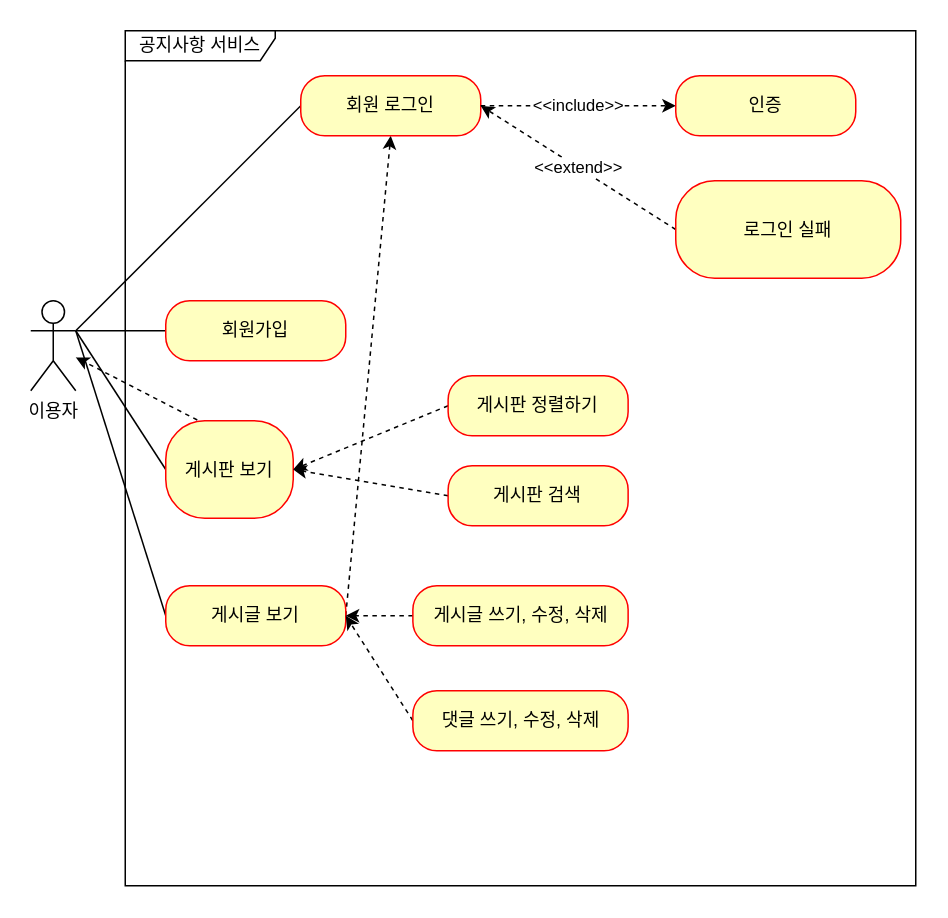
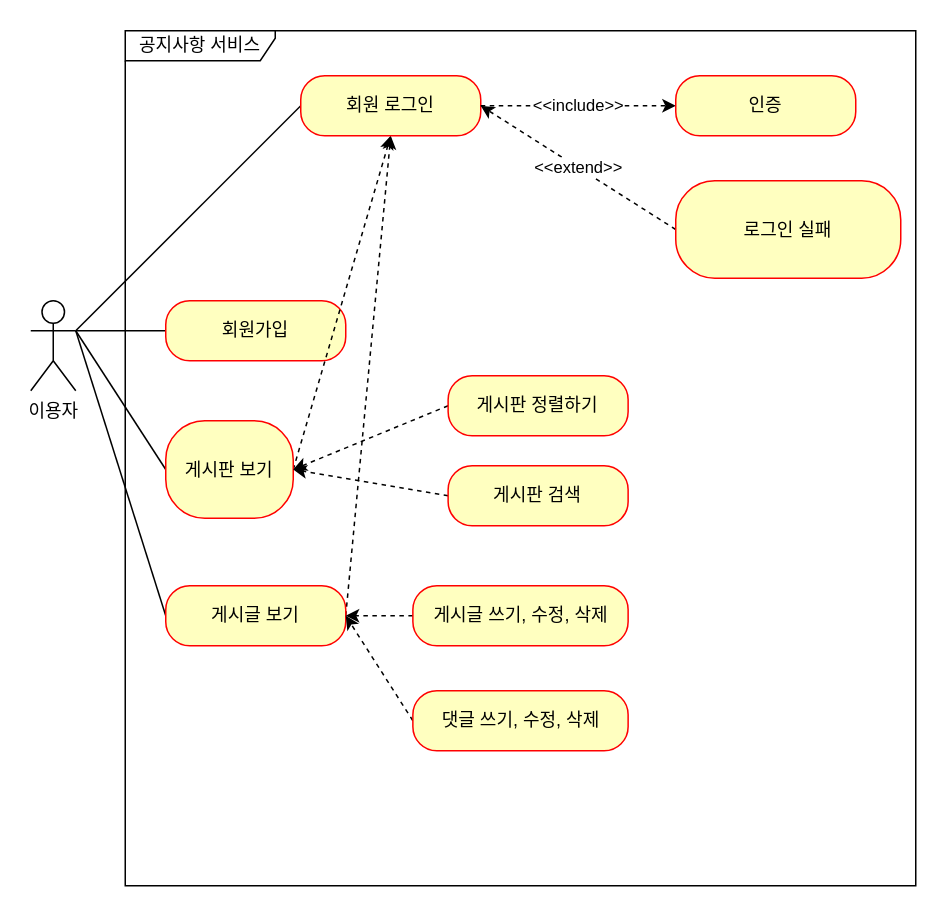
edge "게시판 보기" -> "이용자": now "게시판 보기" -> "회원 로그인"
